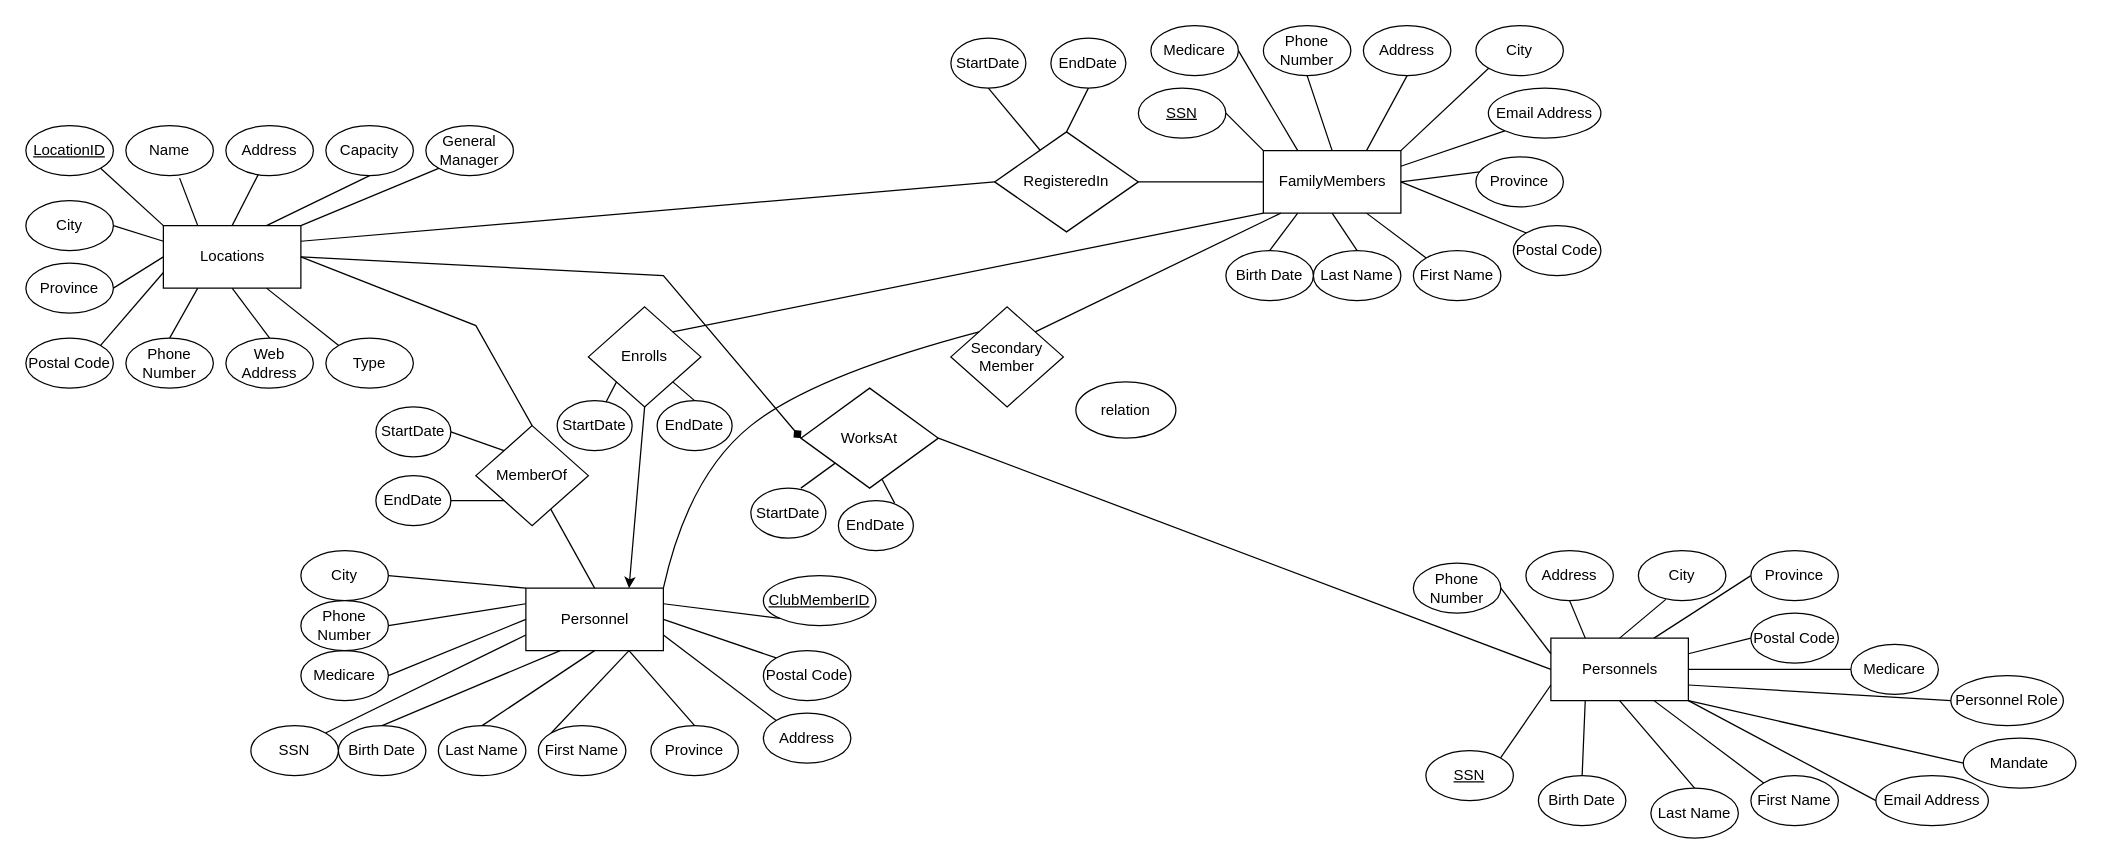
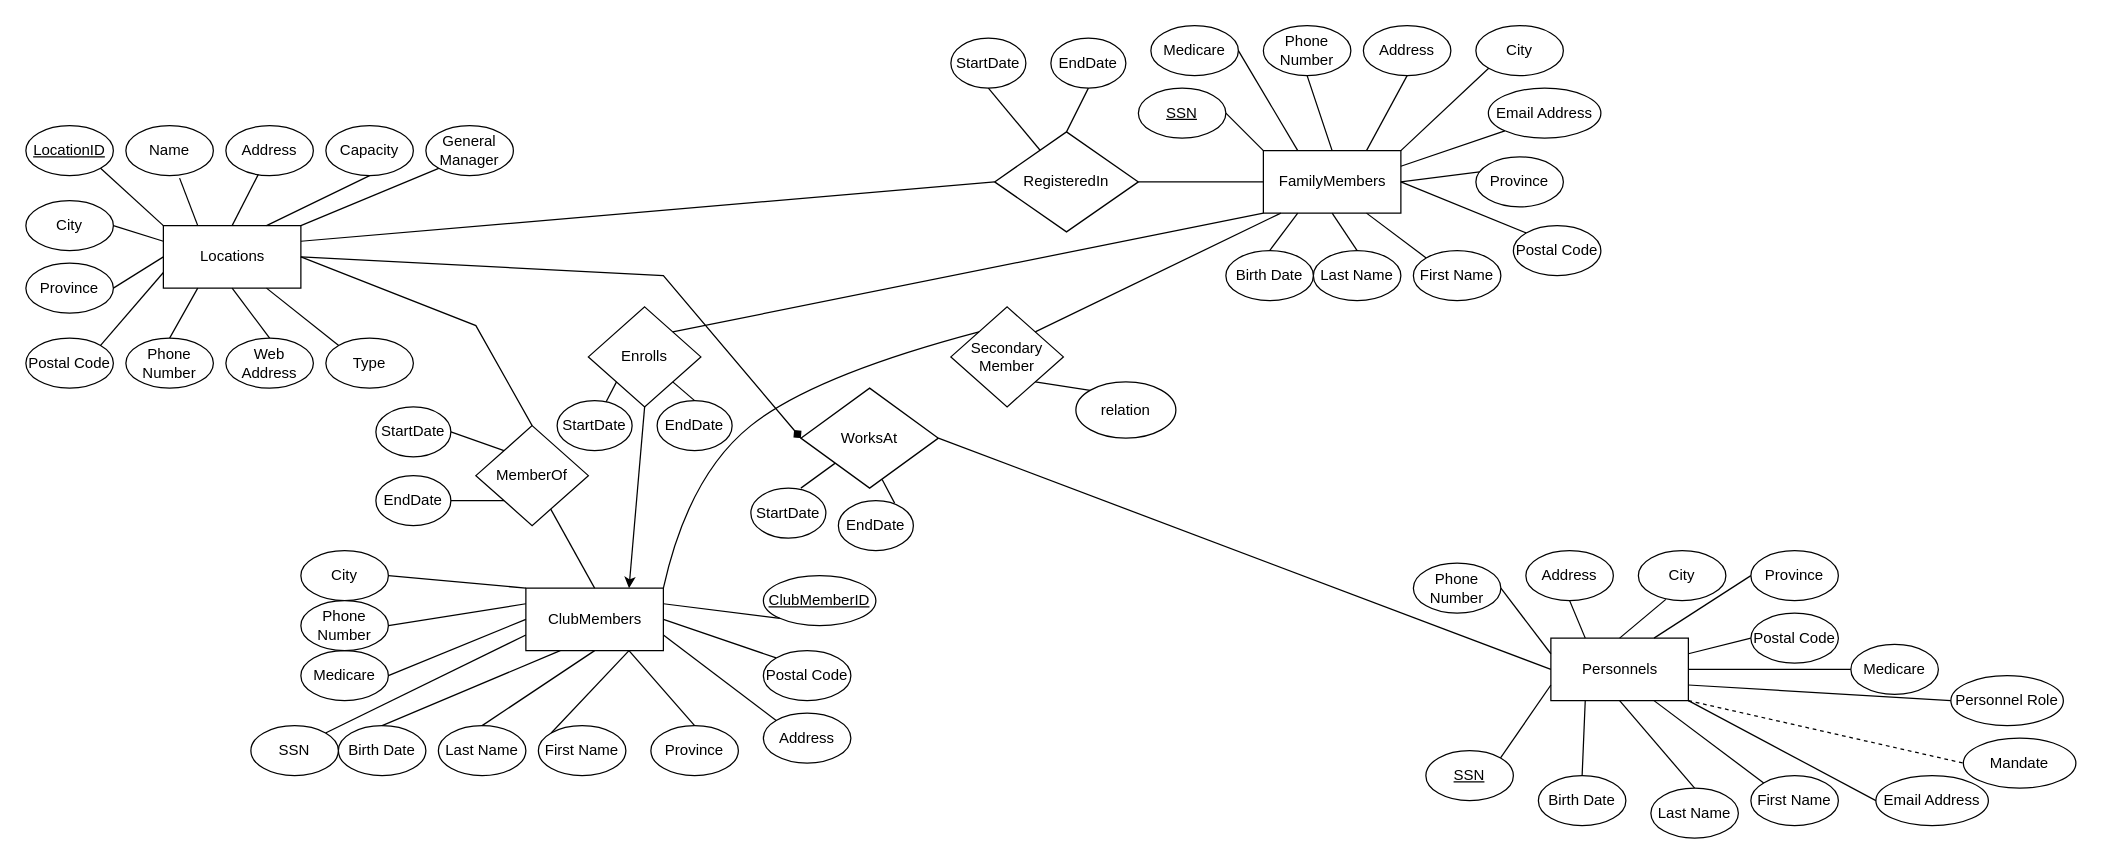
edge "Secondary Member" -- "relation": added
node "Personnel": label "Personnel" -> "ClubMembers"
edge "Personnels" -- "Mandate": style solid -> dashed
